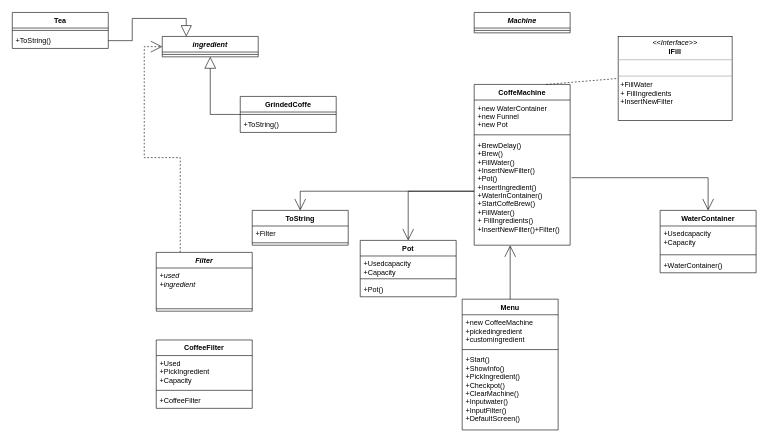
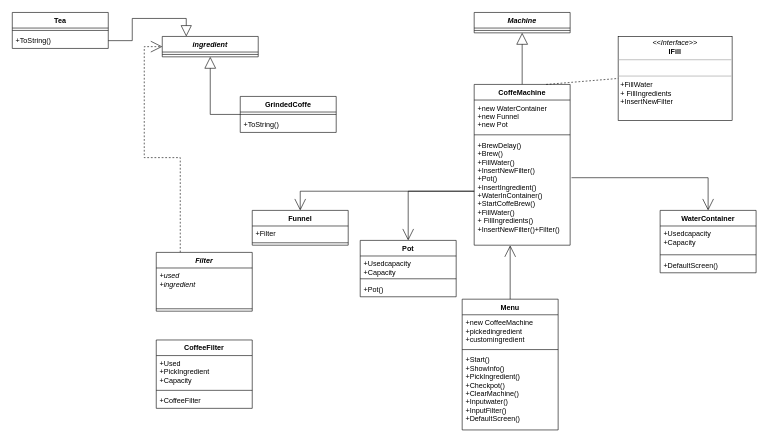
edge "CoffeMachine" -> "Machine": added
node "ToString": label "ToString" -> "Funnel"
node "+WaterContainer()": label "+WaterContainer()" -> "+DefaultScreen()"
